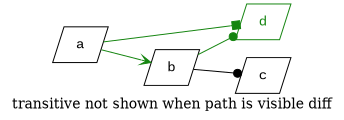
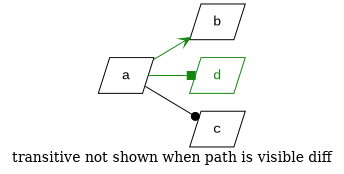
edge "b" -> "d": removed
edge "b" -> "c": now "a" -> "c"
